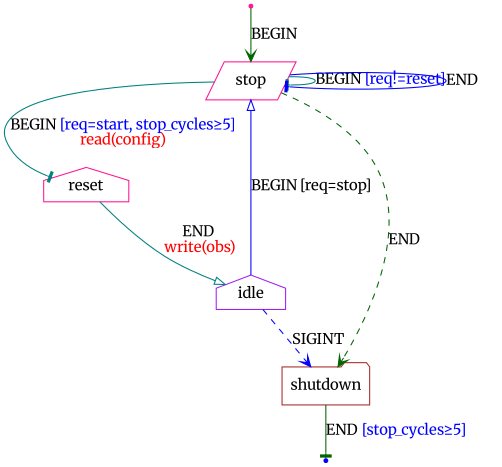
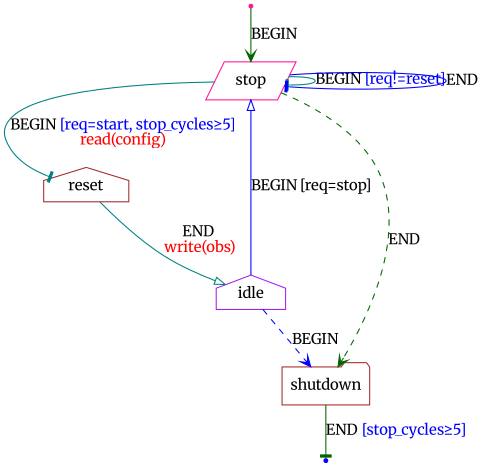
node "reset": color deeppink -> brown
edge "idle" -> "shutdown": label "SIGINT" -> "BEGIN"
